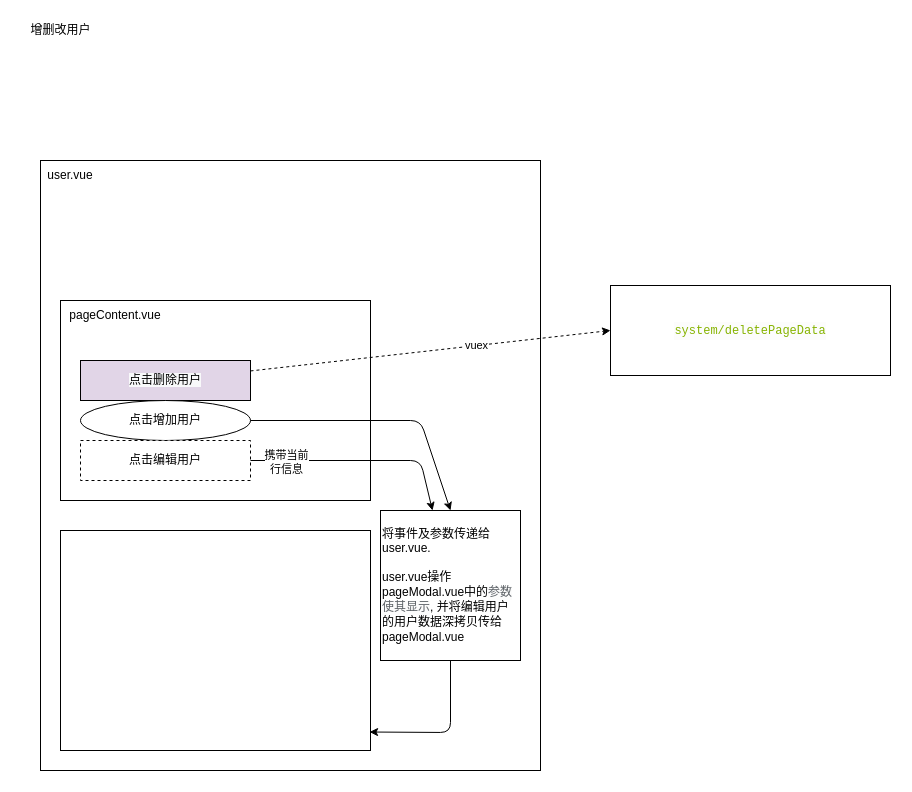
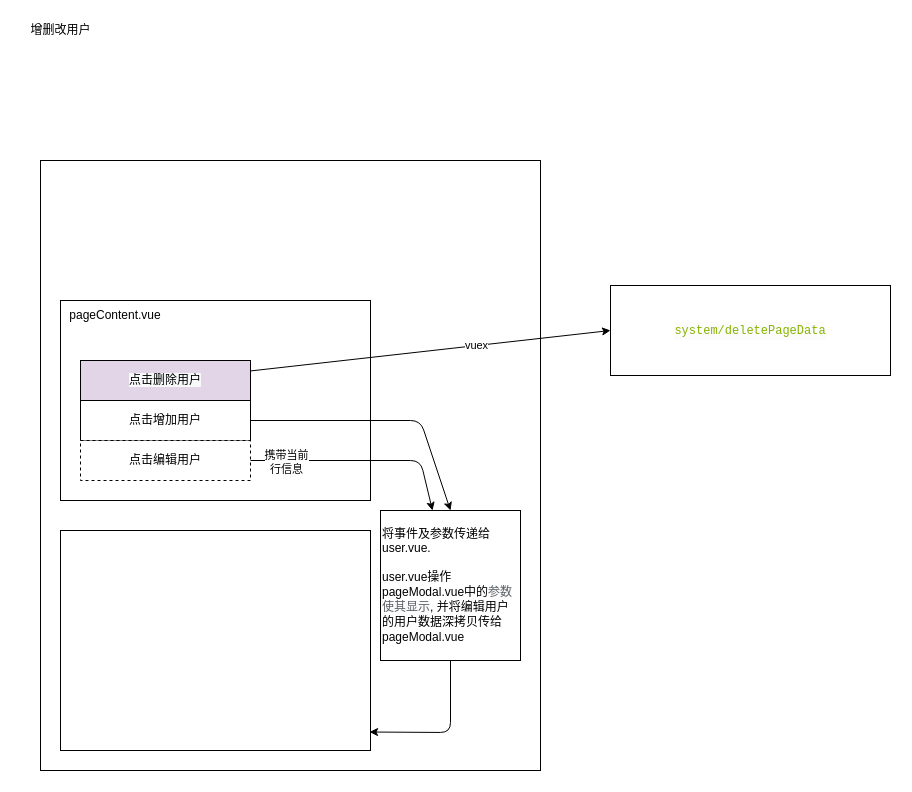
node "user.vue": removed
edge "点击删除用户" -> "system/deletePageData": style dashed -> solid
node "点击增加用户": shape ellipse -> rectangle
